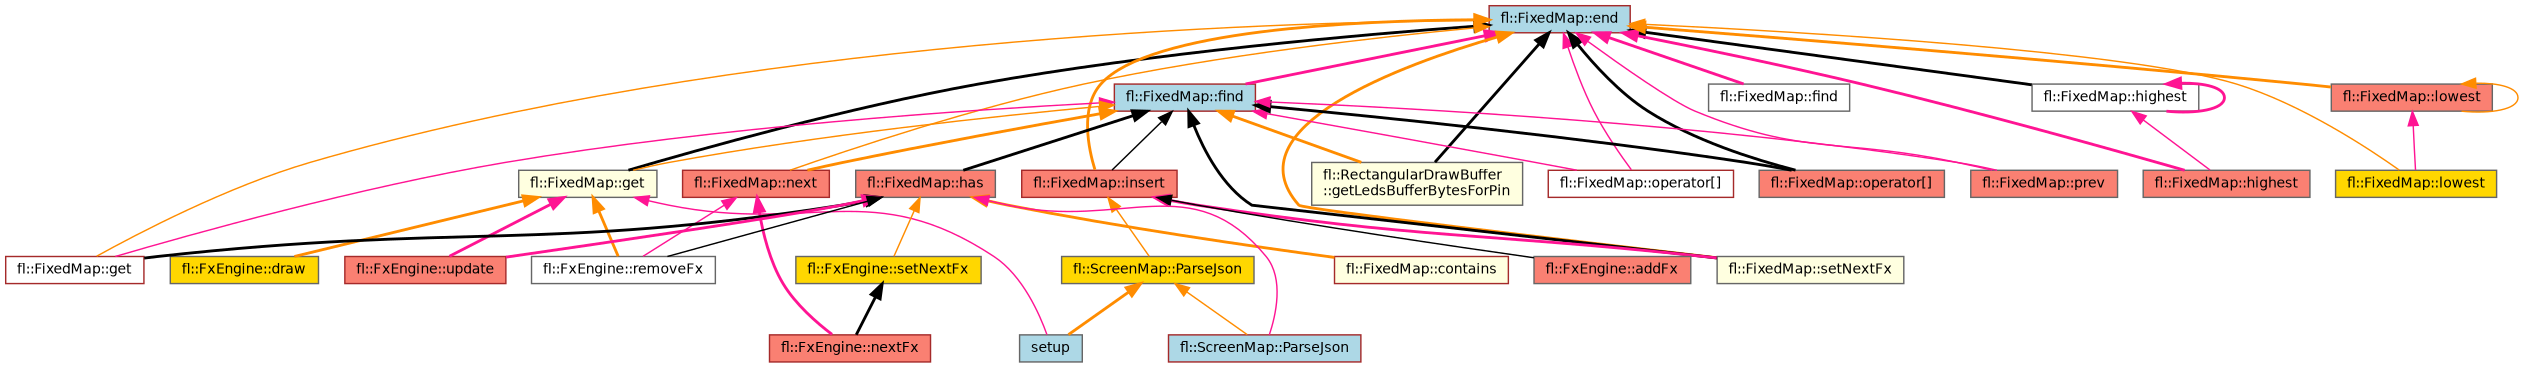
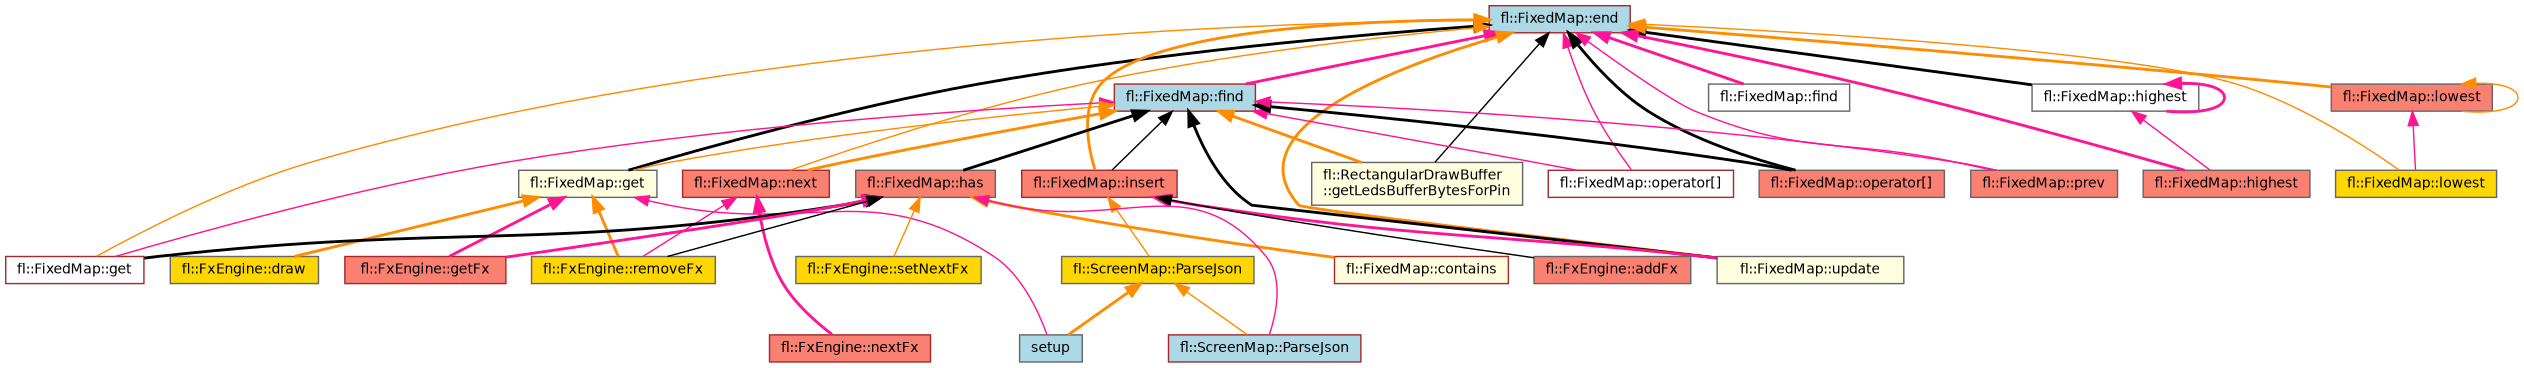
edge "fl::RectangularDrawBuffer ::getLedsBufferBytesForPin" -> "fl::FixedMap::end": style bold -> solid
node "fl::FxEngine::update": label "fl::FxEngine::update" -> "fl::FxEngine::getFx"
node "fl::FxEngine::removeFx": fillcolor white -> gold
node "fl::FixedMap::setNextFx": label "fl::FixedMap::setNextFx" -> "fl::FixedMap::update"
edge "fl::FxEngine::nextFx" -> "fl::FxEngine::setNextFx": removed
